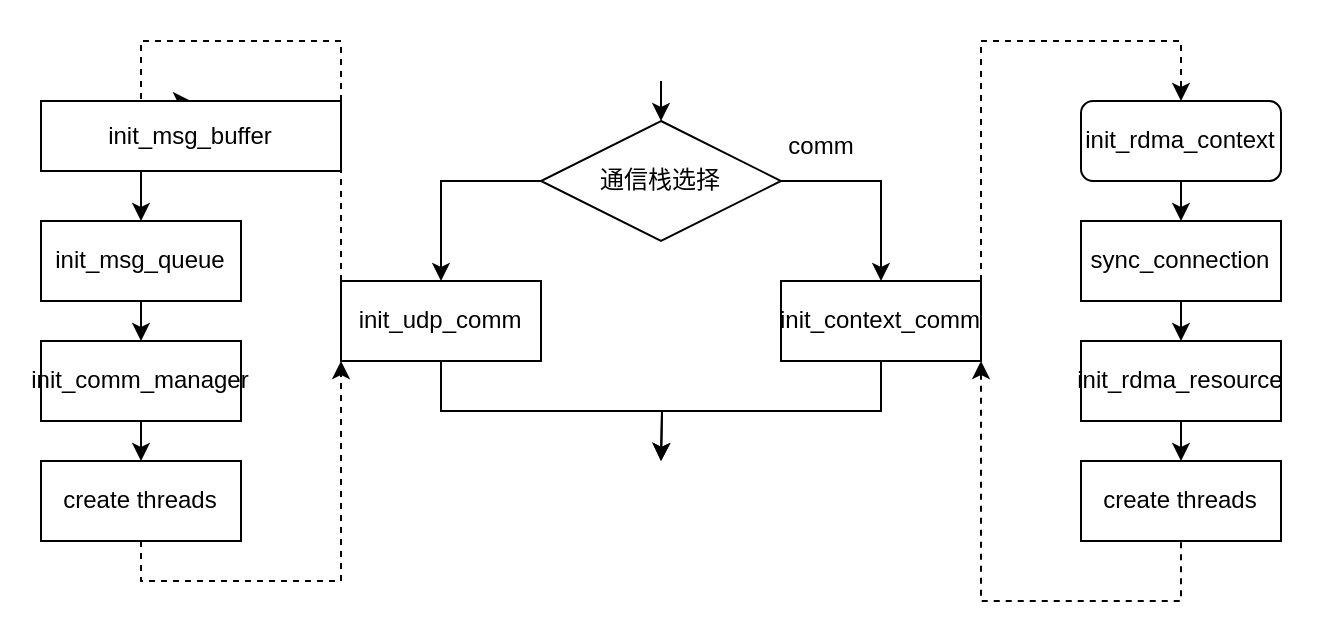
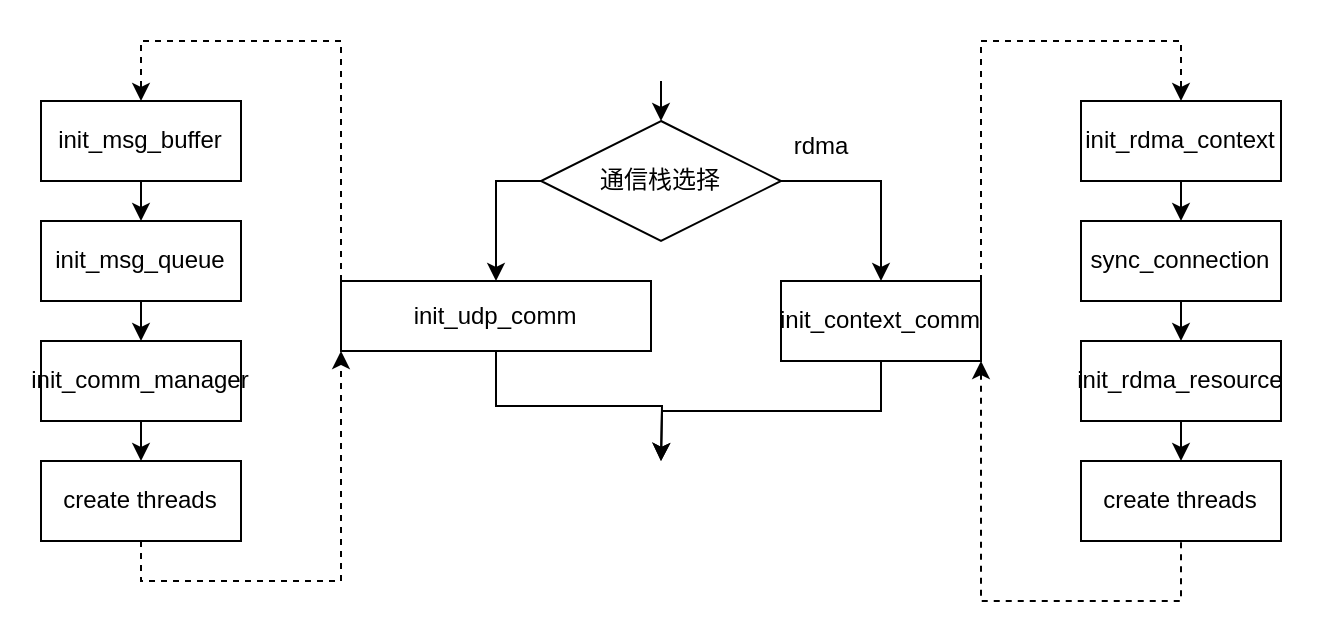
node "init_msg_buffer": size 300x70 -> 200x80
node "init_rdma_context": shape rounded rectangle -> rectangle
node "comm": label "comm" -> "rdma"
node "init_udp_comm": size 200x80 -> 310x70
